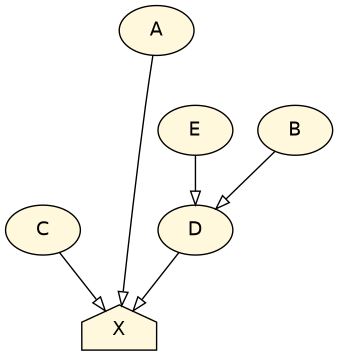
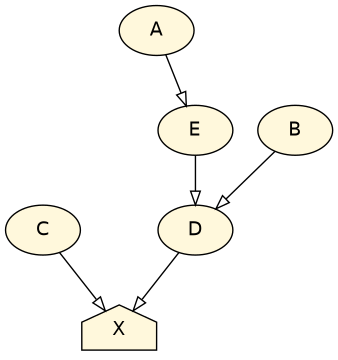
edge "A" -> "X": now "A" -> "E"
